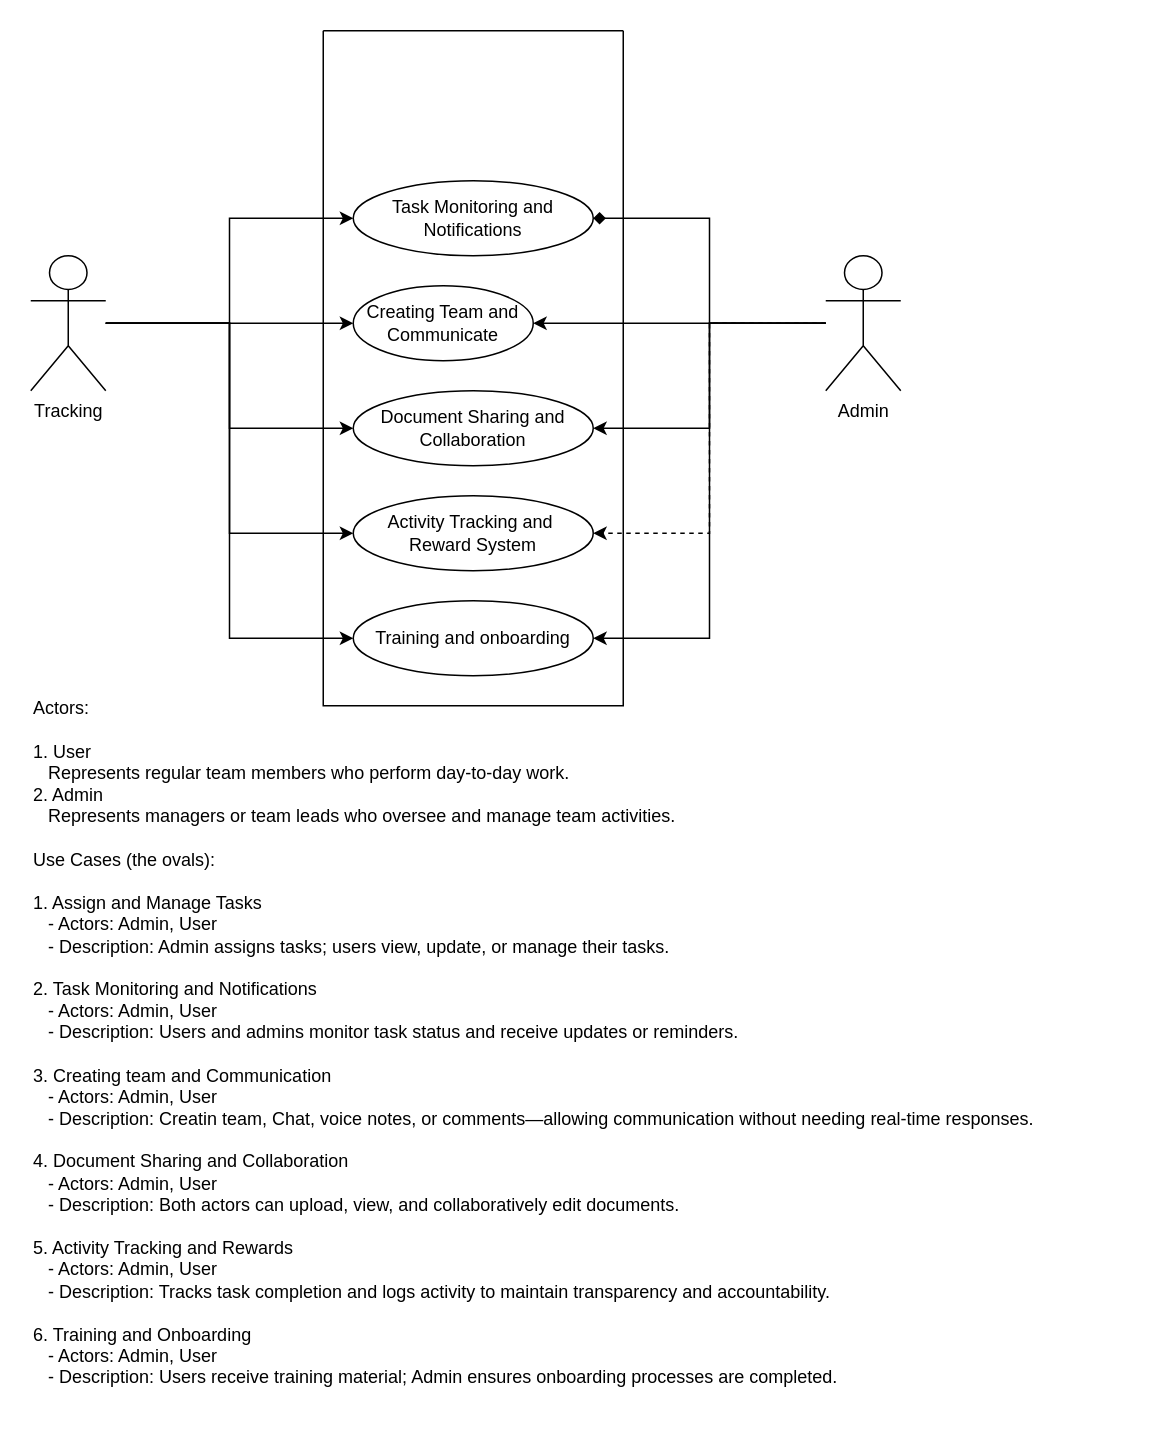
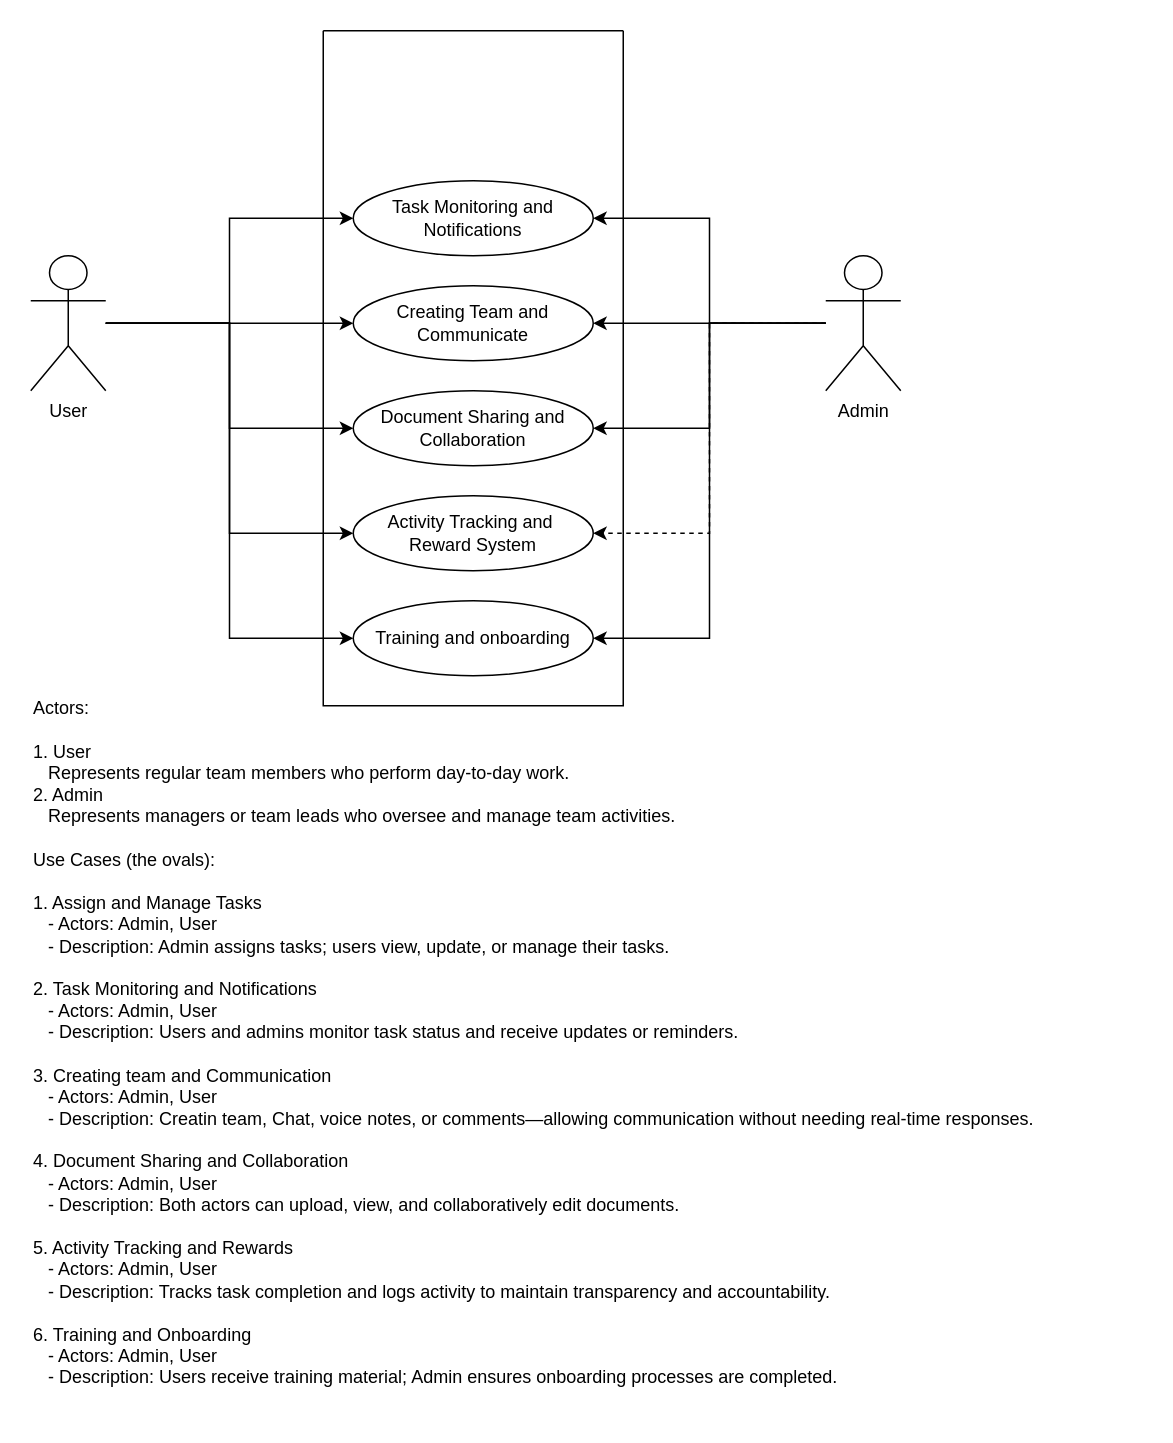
edge "Admin" -> "Task Monitoring and Notifications": arrowhead diamond -> classic
node "Creating Team and Communicate": size 180x75 -> 240x75
node "Tracking": label "Tracking" -> "User"
